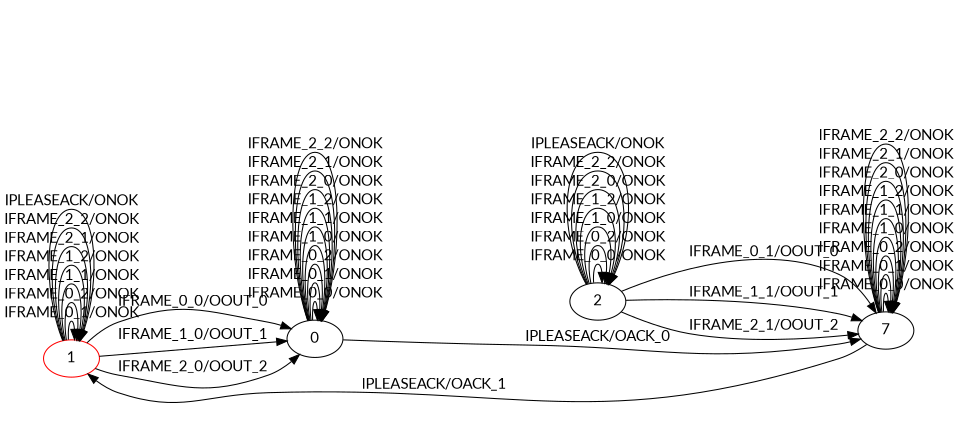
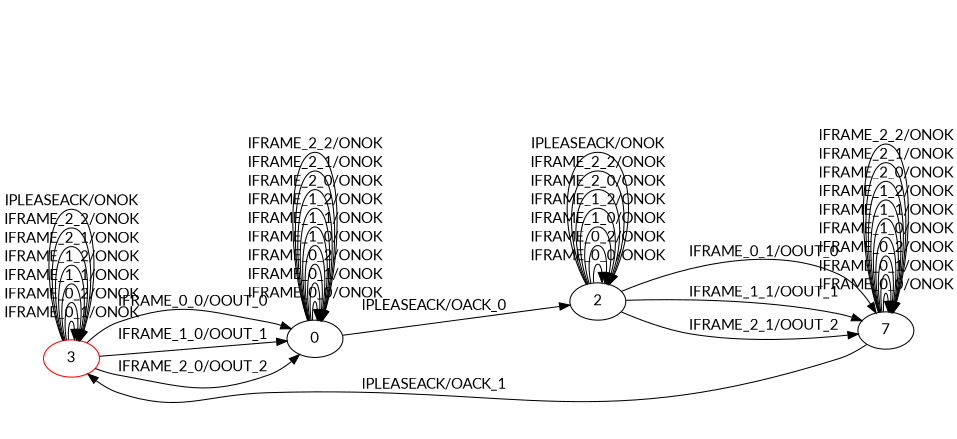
edge "0" -> "7": now "0" -> "2"
node "1": label "1" -> "3"
